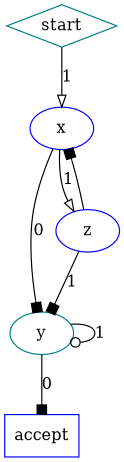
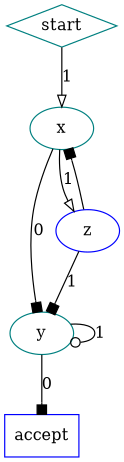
node "x": color blue -> teal
